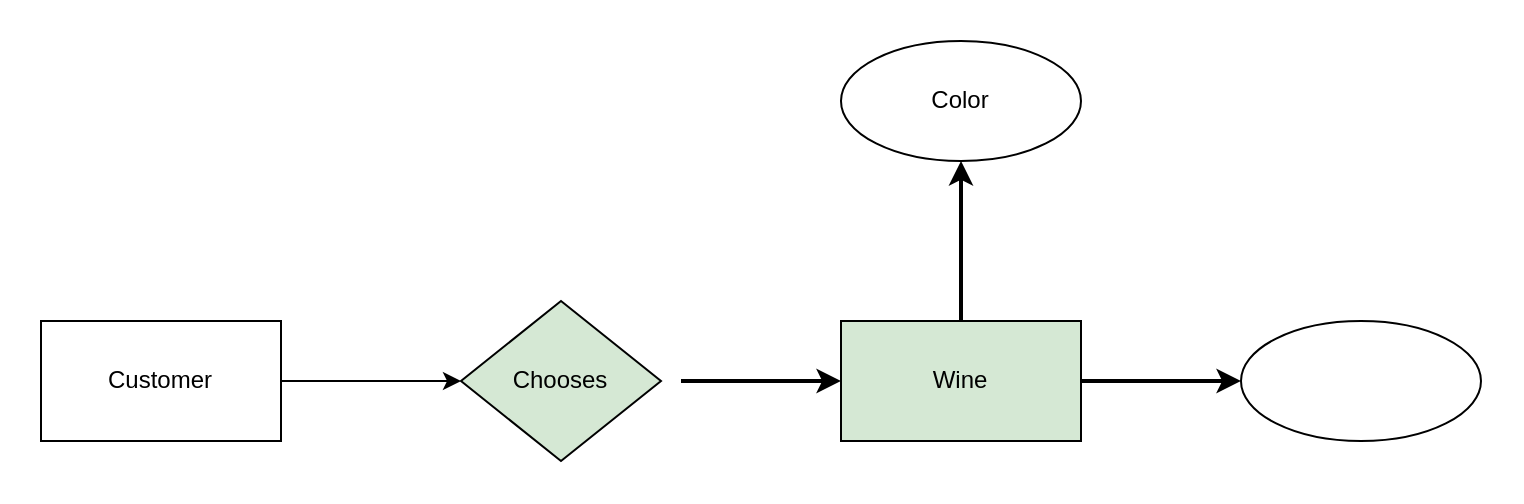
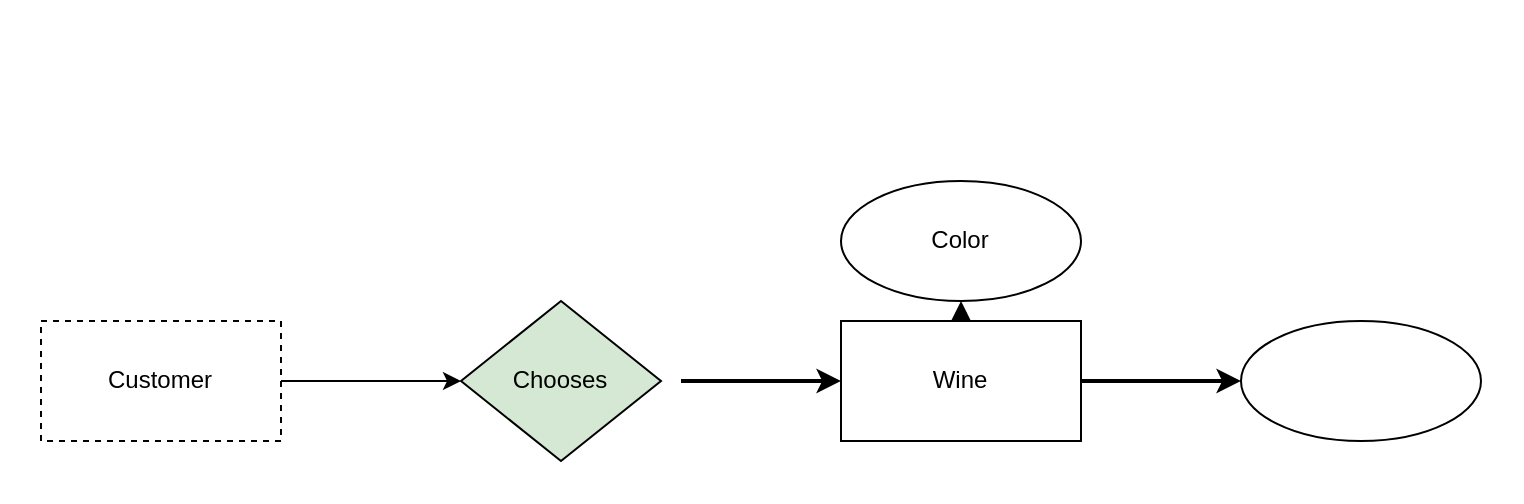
node "Color": moved (961, 101) -> (961, 241)
node "Customer": style solid -> dashed
node "Wine": fillcolor #d5e8d4 -> #ffffff
